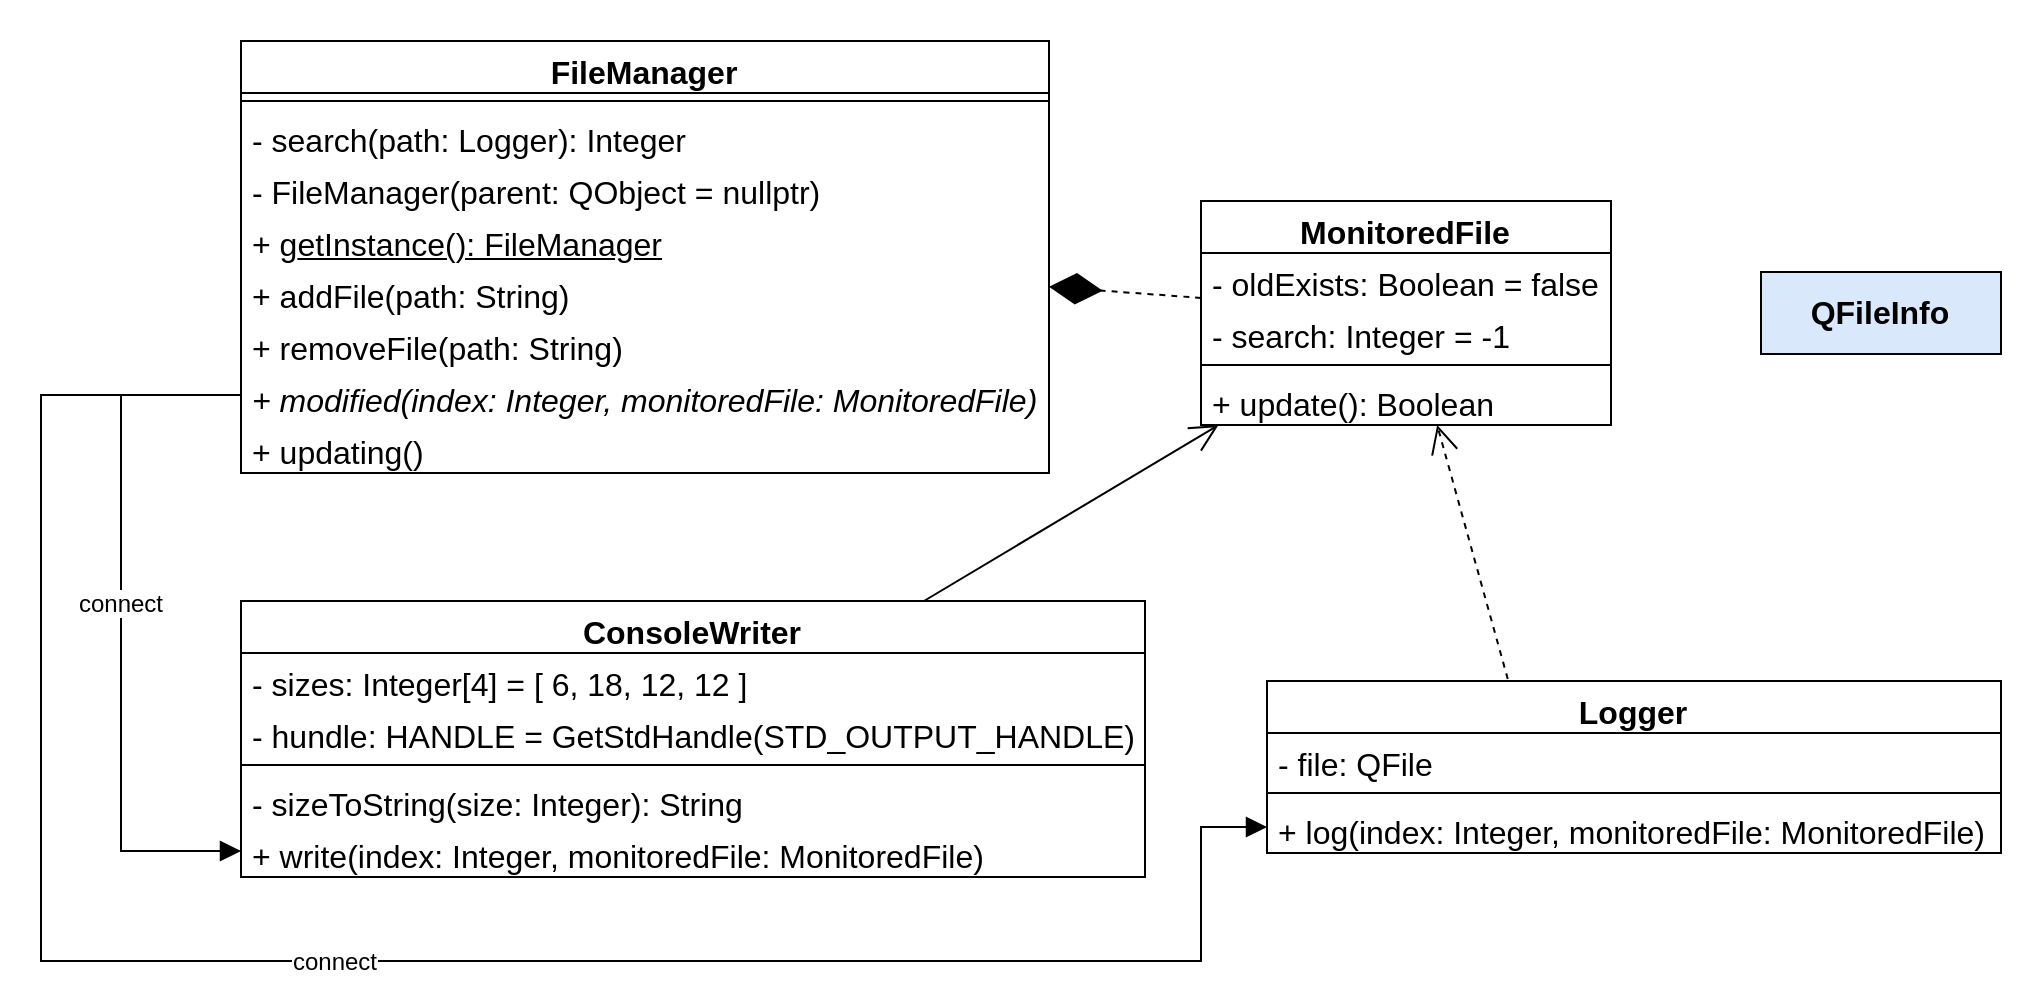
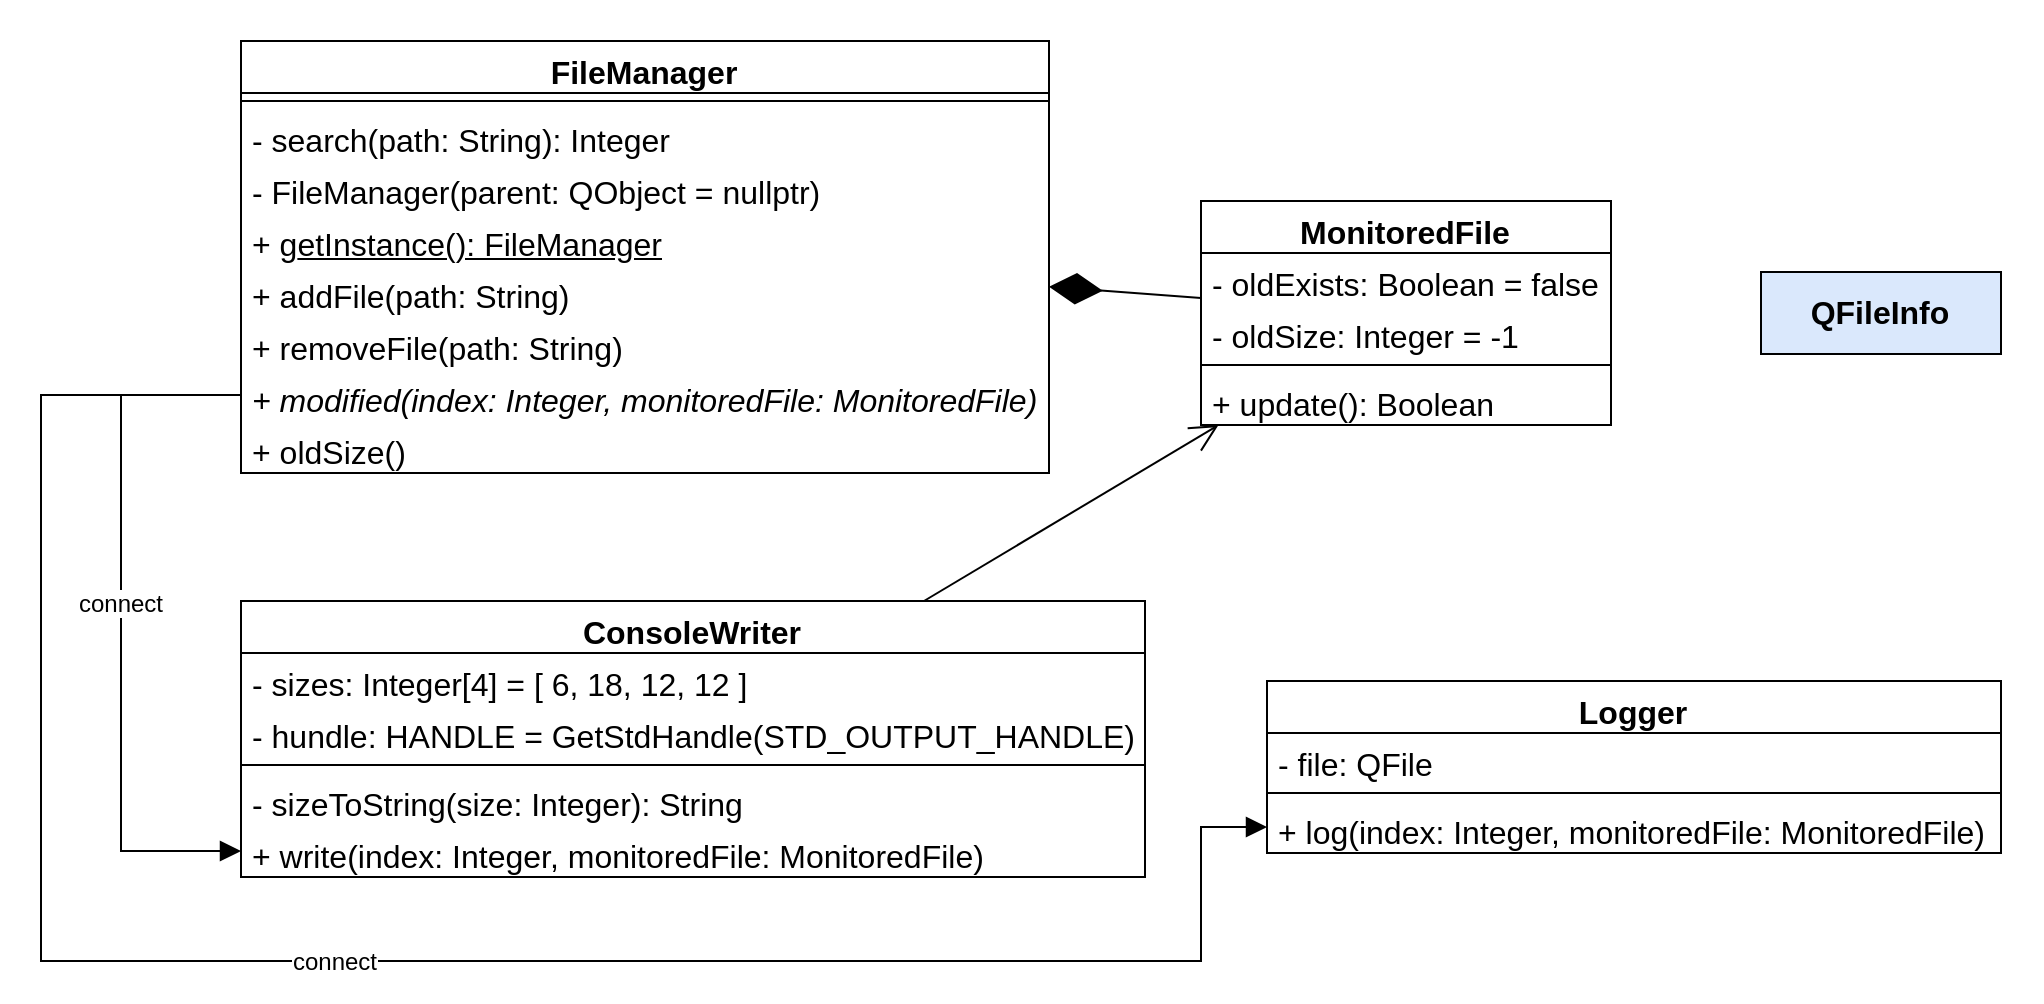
node "- search(path: Logger): Integer": label "- search(path: Logger): Integer" -> "- search(path: String): Integer"
edge "MonitoredFile" -> "FileManager": style dashed -> solid
node "- search: Integer = -1": label "- search: Integer = -1" -> "- oldSize: Integer = -1"
node "+ updating()": label "+ updating()" -> "+ oldSize()"
edge "Logger" -> "MonitoredFile": removed
